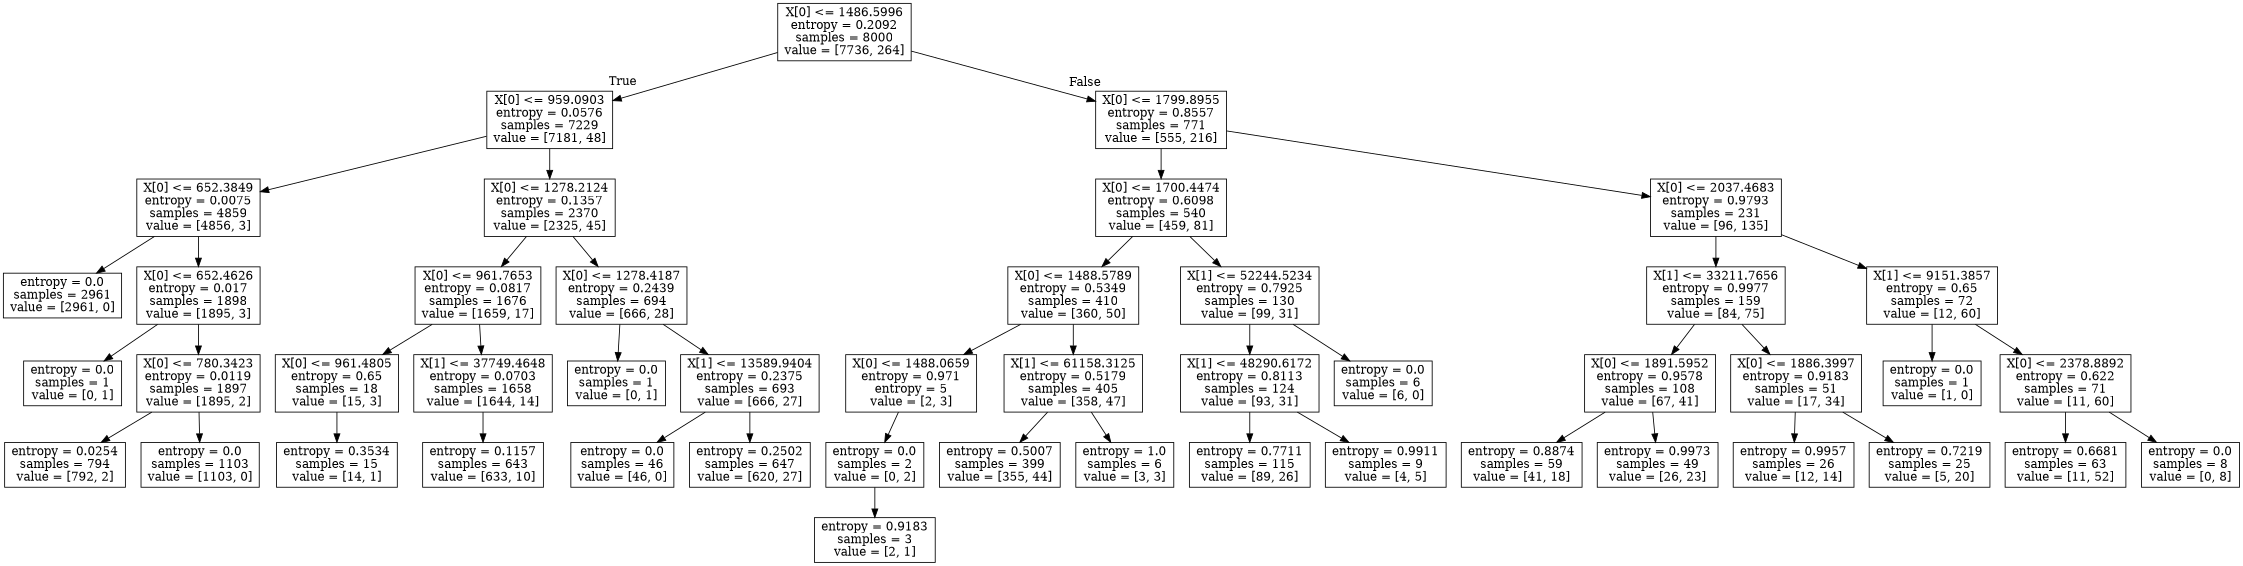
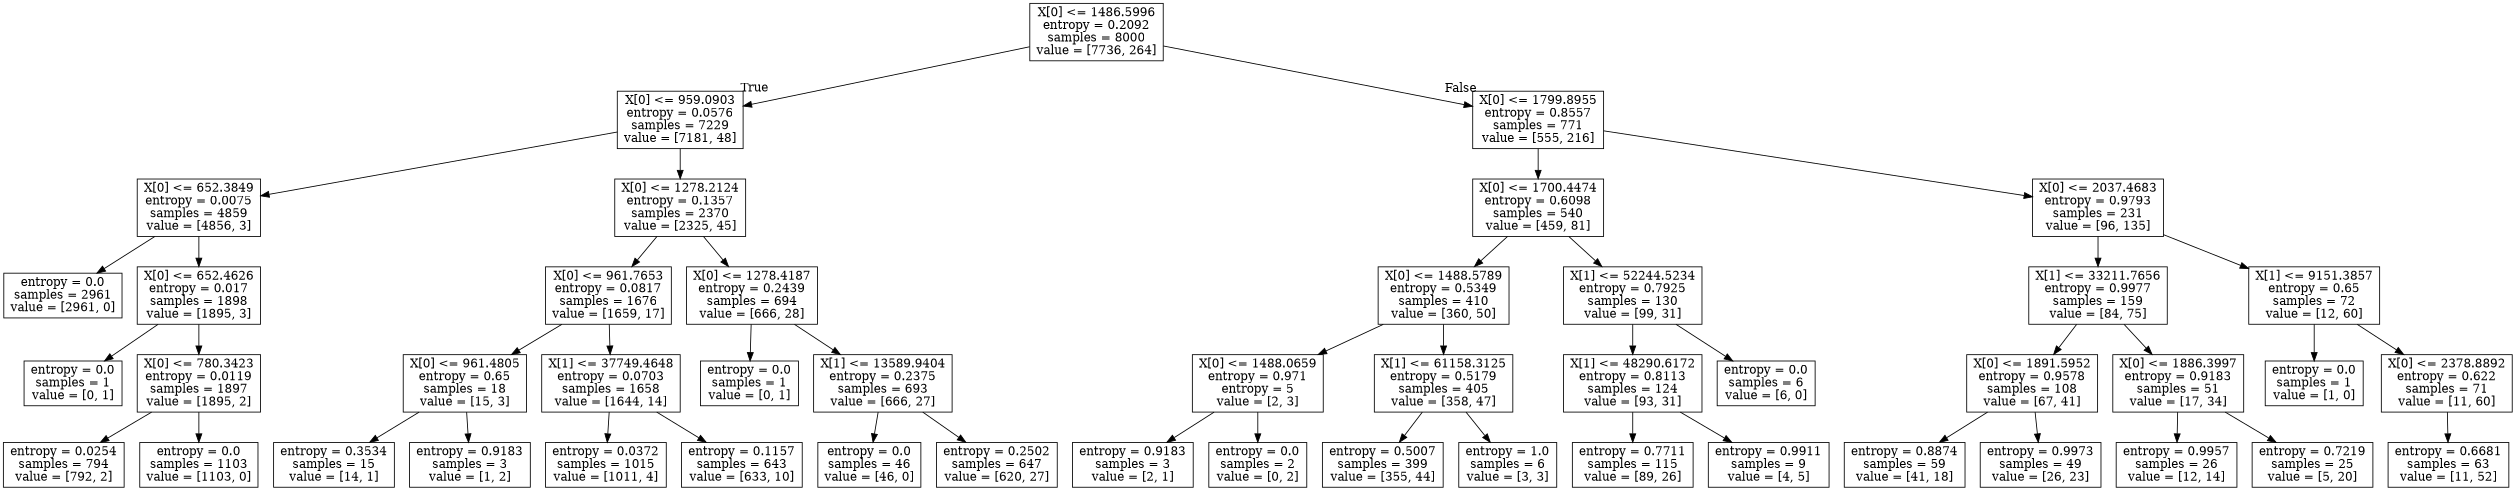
node "entropy = 0.9183 samples = 3 value = [1, 2]": added
node "entropy = 0.0372 samples = 1015 value = [1011, 4]": added
node "entropy = 0.0 samples = 8 value = [0, 8]": removed
edge "entropy = 0.0 samples = 2 value = [0, 2]" -> "entropy = 0.9183 samples = 3 value = [2, 1]": now "X[0] <= 1488.0659 entropy = 0.971 entropy = 5 value = [2, 3]" -> "entropy = 0.9183 samples = 3 value = [2, 1]"
